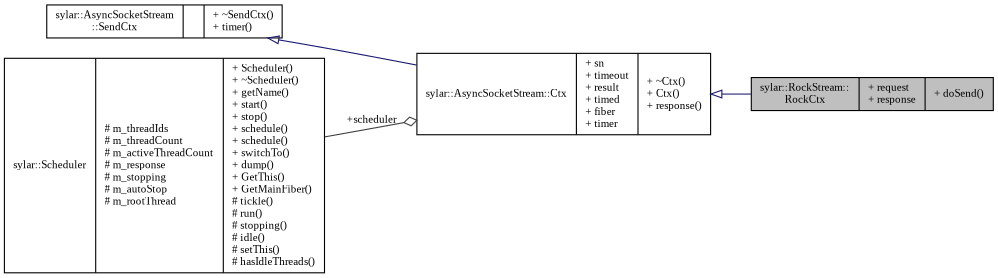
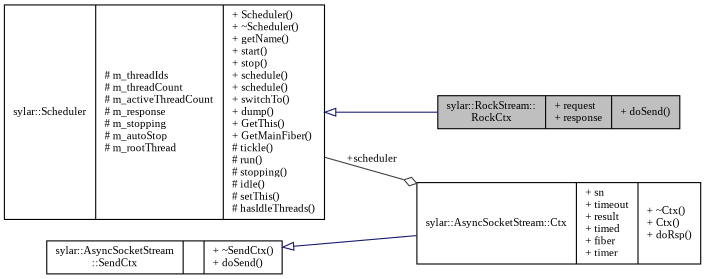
node "sylar::AsyncSocketStream": text "+ timer()" -> "+ doSend()"
edge "sylar::RockStream::" -> "sylar::AsyncSocketStream::Ctx": now "sylar::RockStream::" -> "sylar::Scheduler"
node "sylar::AsyncSocketStream::Ctx": text "+ response()" -> "+ doRsp()"
